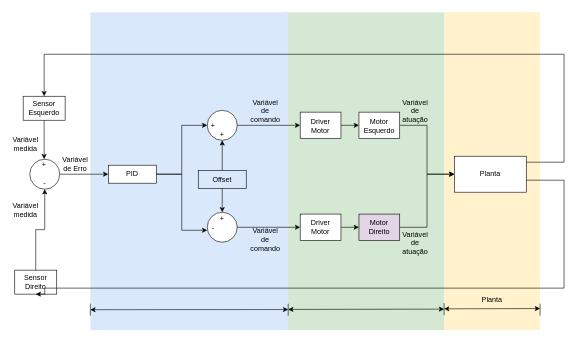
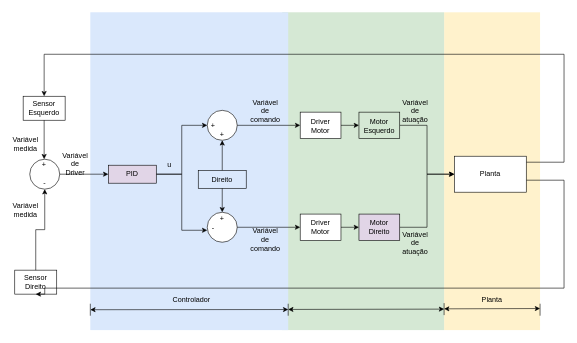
node "Motor Esquerdo": fillcolor #ffffff -> #d5e8d4
node "Variável de Erro": label "Variável de Erro" -> "Variável de Driver"
node "u": added
node "PID": fillcolor #ffffff -> #e1d5e7
node "Offset": label "Offset" -> "Direito"
node "Controlador": added
